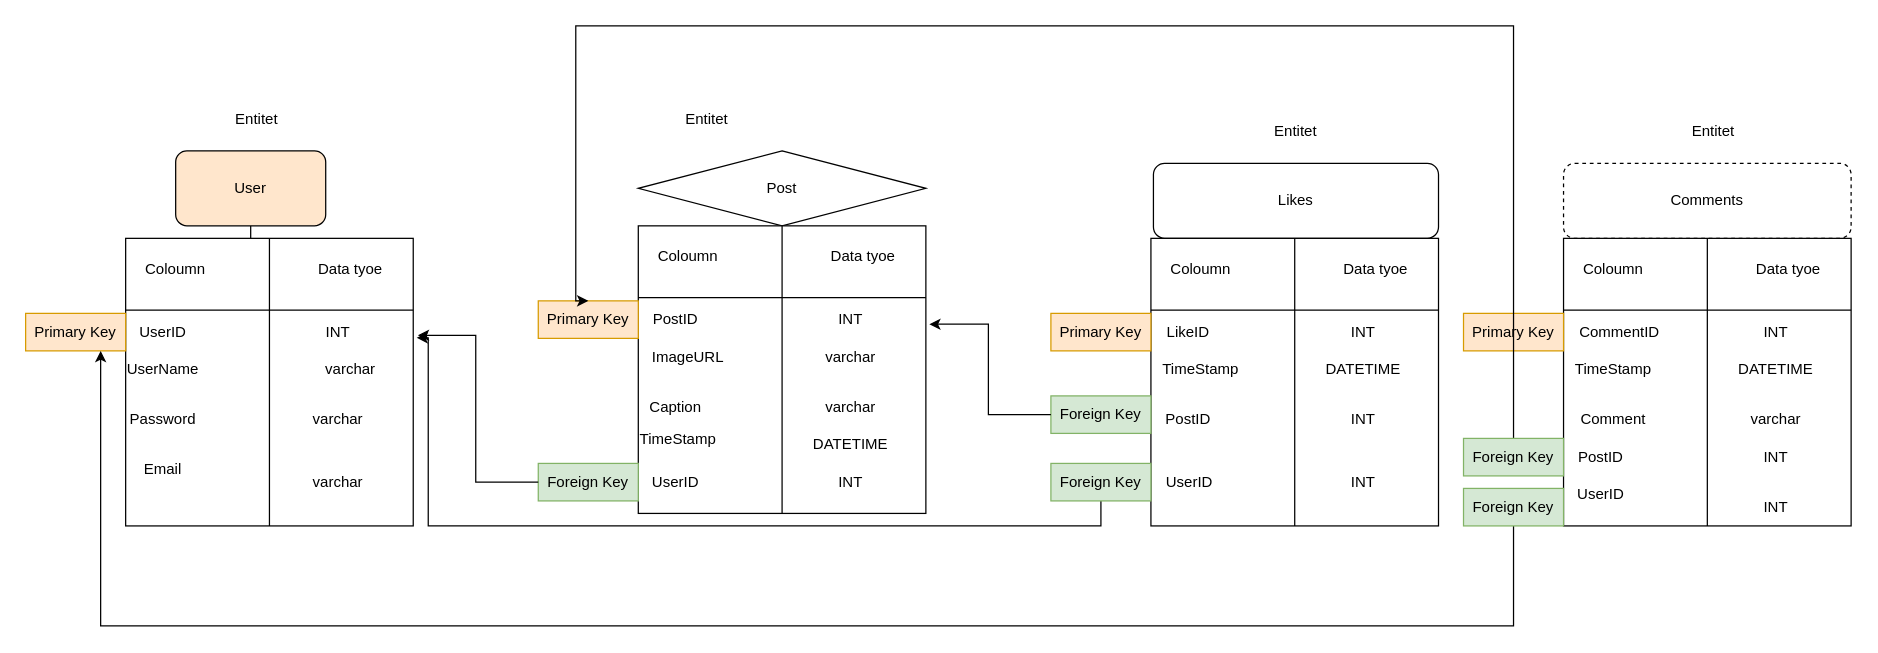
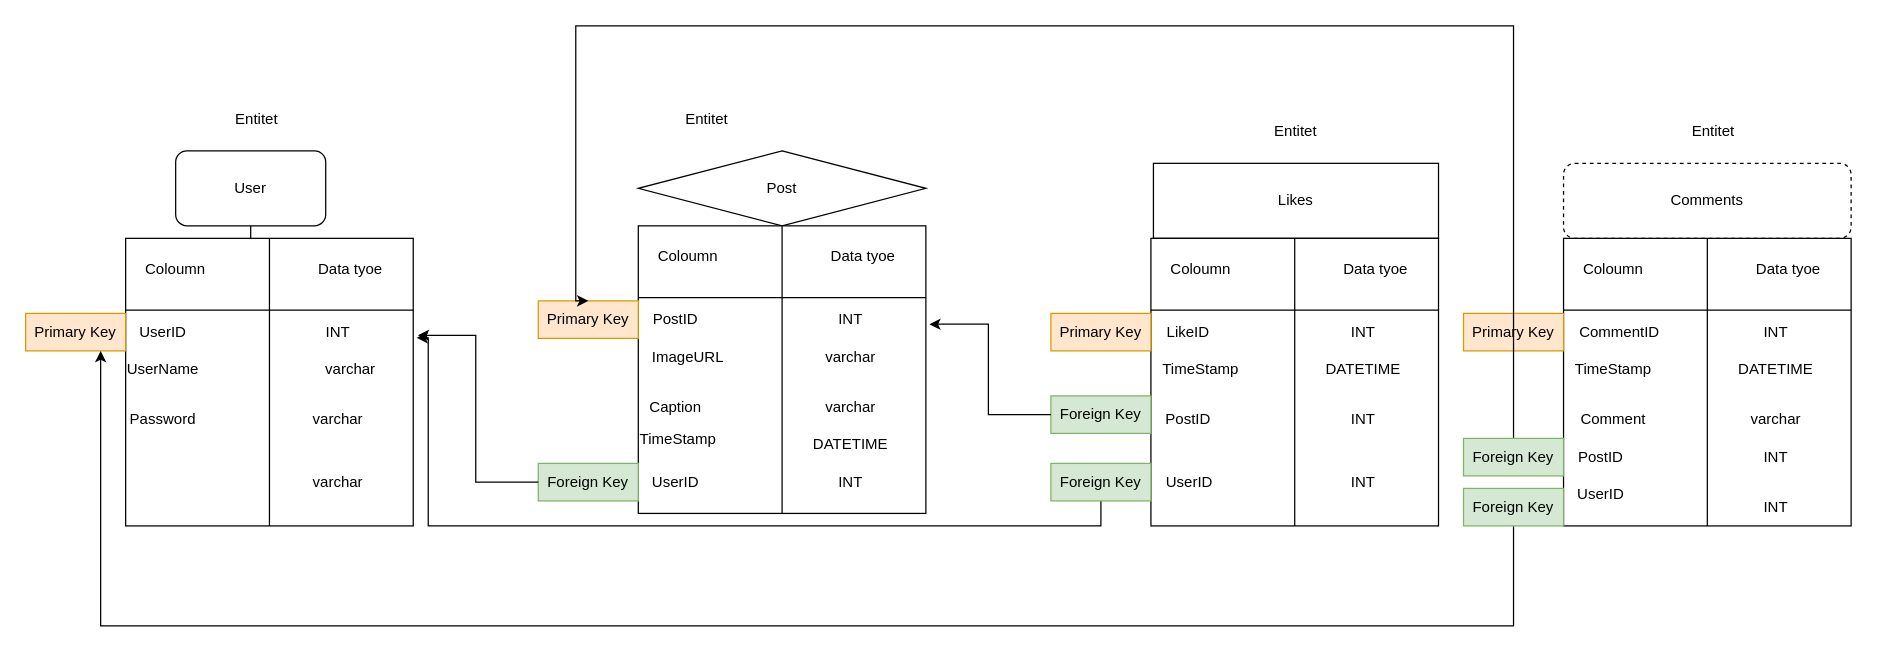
node "User": fillcolor #ffe6cc -> #ffffff
node "Likes": shape rounded rectangle -> rectangle
node "Email": removed
